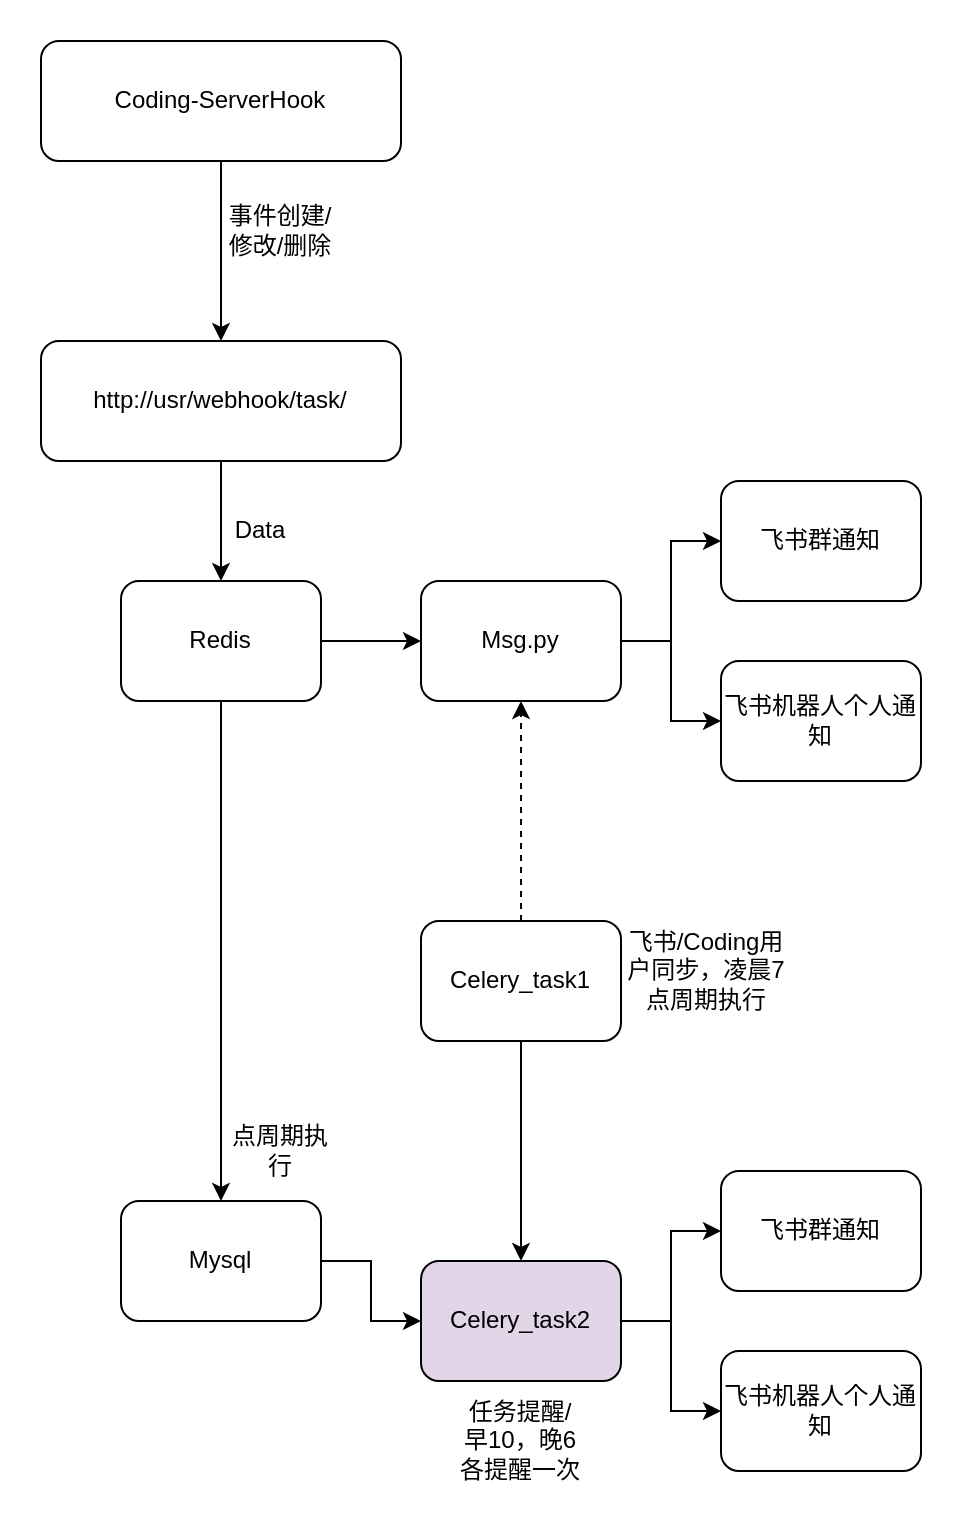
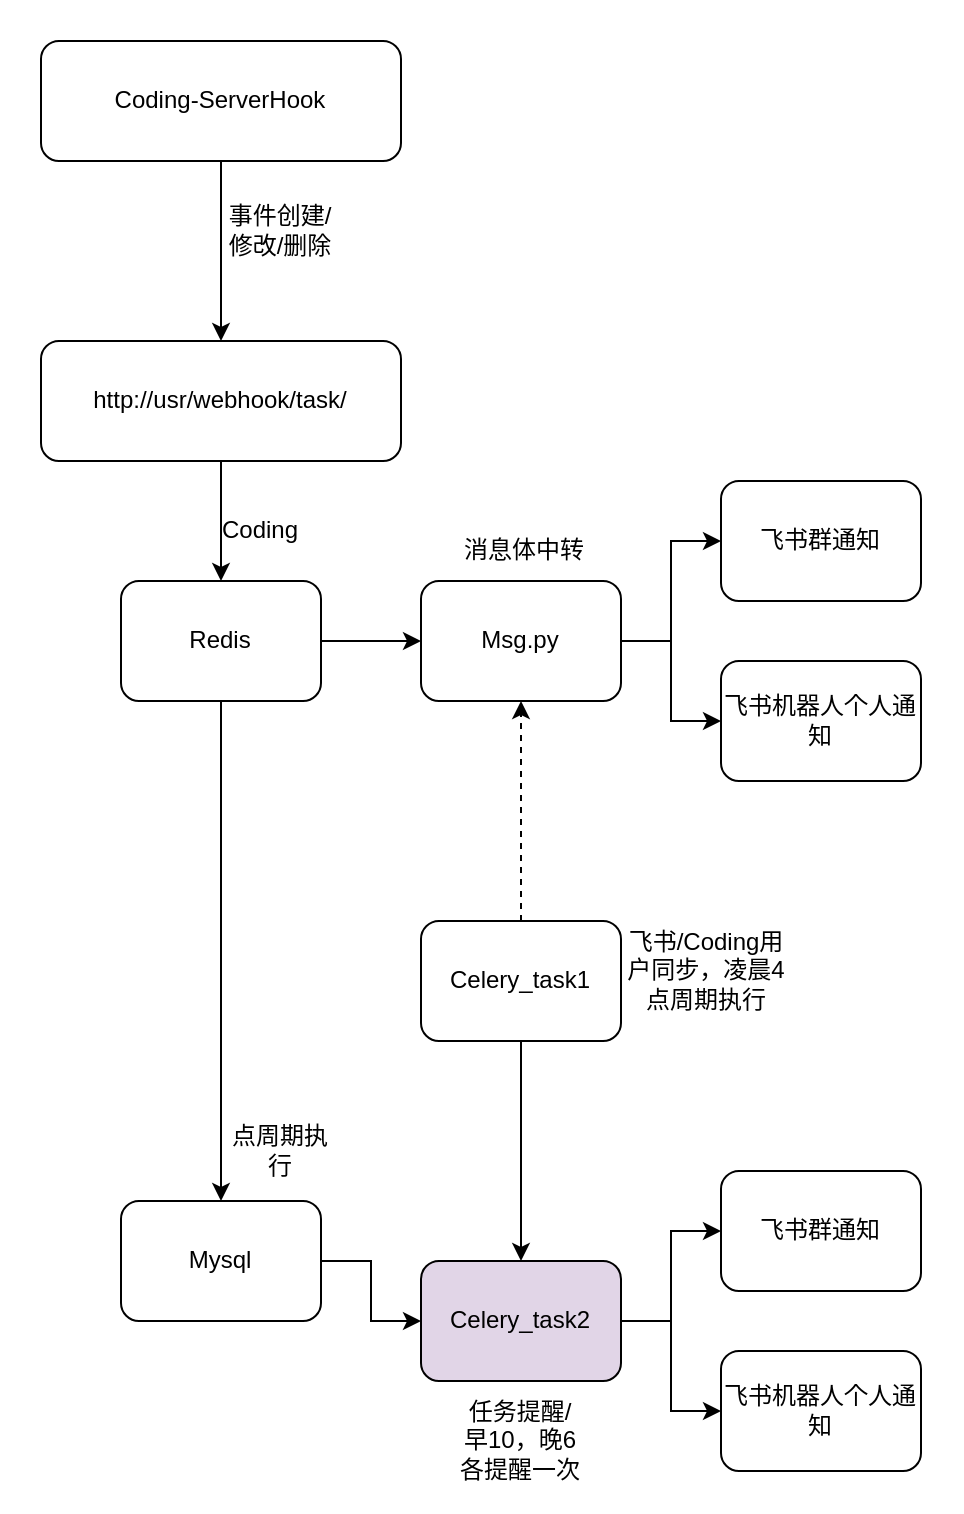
node "Data": label "Data" -> "Coding"
node "消息体中转": added
node "飞书/Coding用户同步，凌晨7点周期执行": label "飞书/Coding用户同步，凌晨7点周期执行" -> "飞书/Coding用户同步，凌晨4点周期执行"
